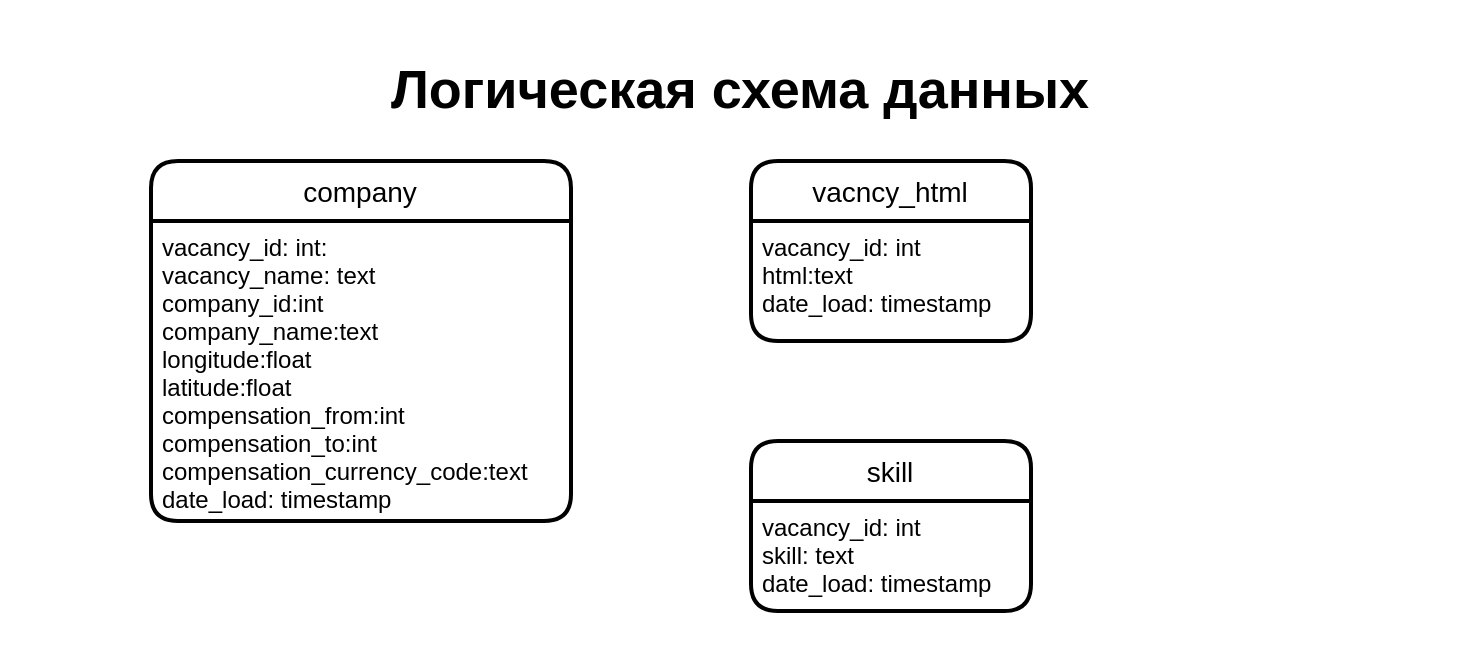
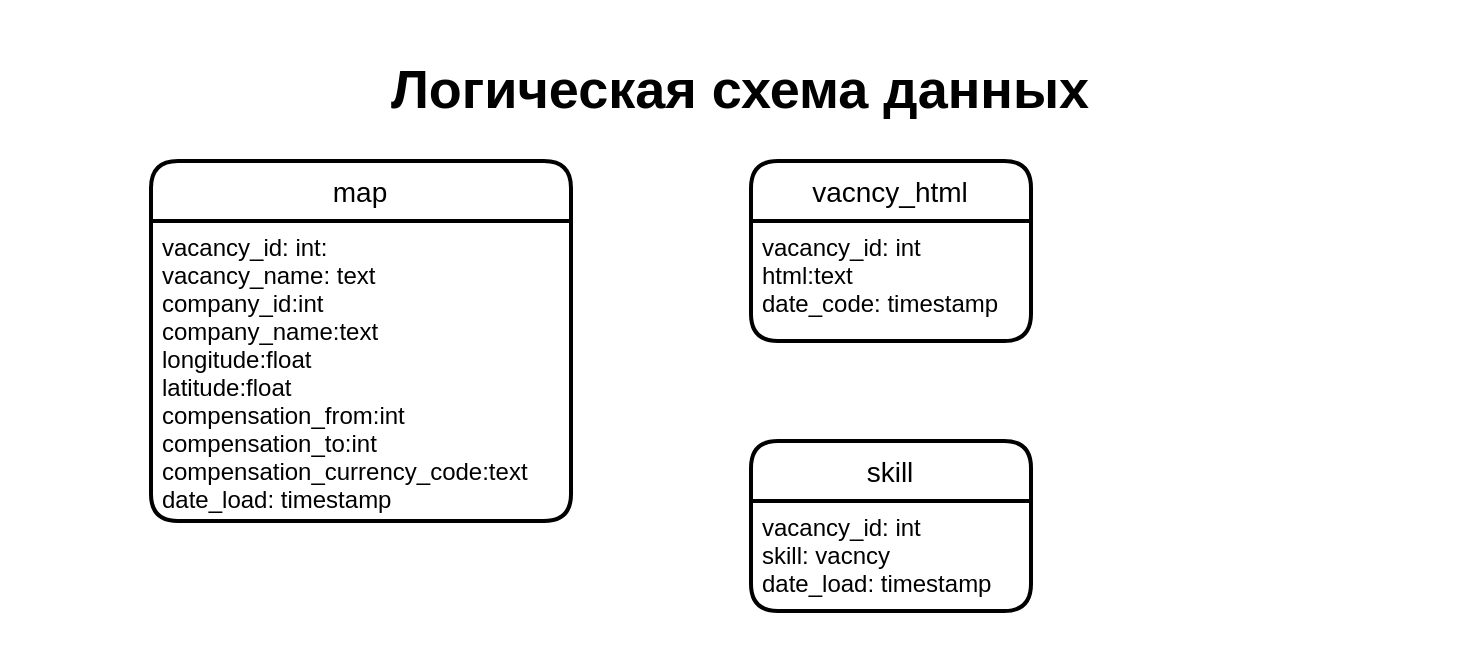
node "company": label "company" -> "map"
node "vacancy_id: int html:text date_load: timestamp": label "vacancy_id: int html:text date_load: timestamp" -> "vacancy_id: int html:text date_code: timestamp"
node "vacancy_id: int skill: text date_load: timestamp": label "vacancy_id: int skill: text date_load: timestamp" -> "vacancy_id: int skill: vacncy date_load: timestamp"
